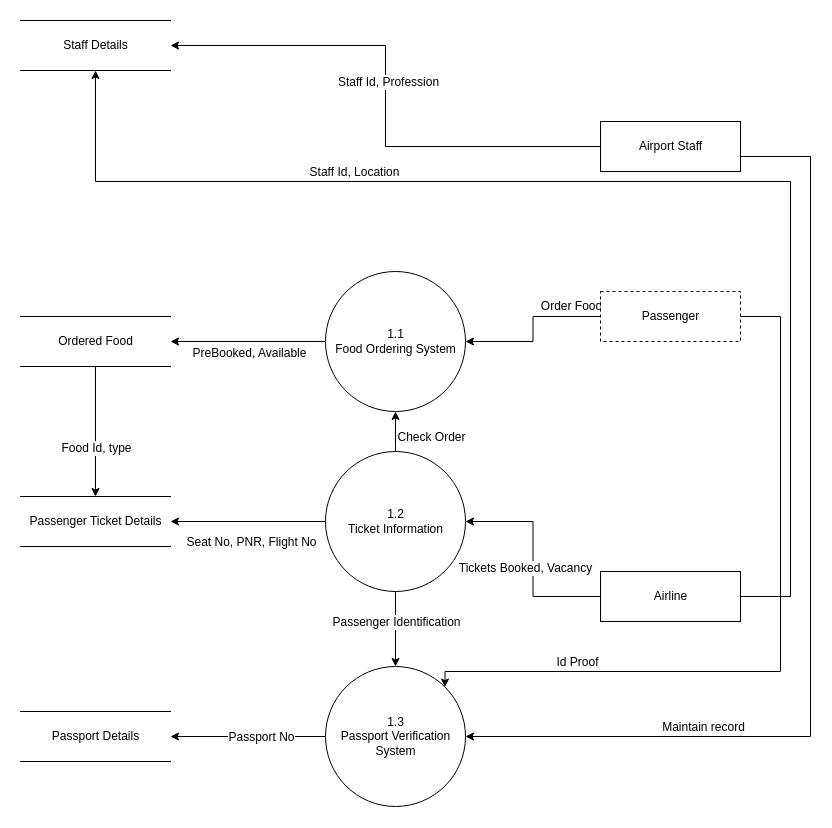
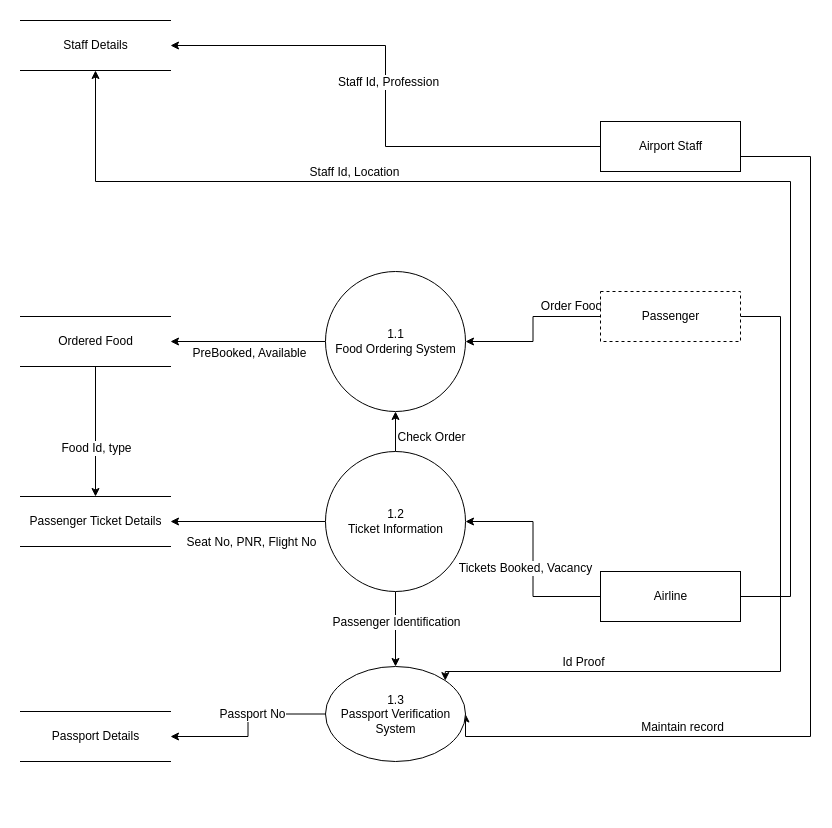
node "1.3 Passport Verification System": size 140x140 -> 140x95
